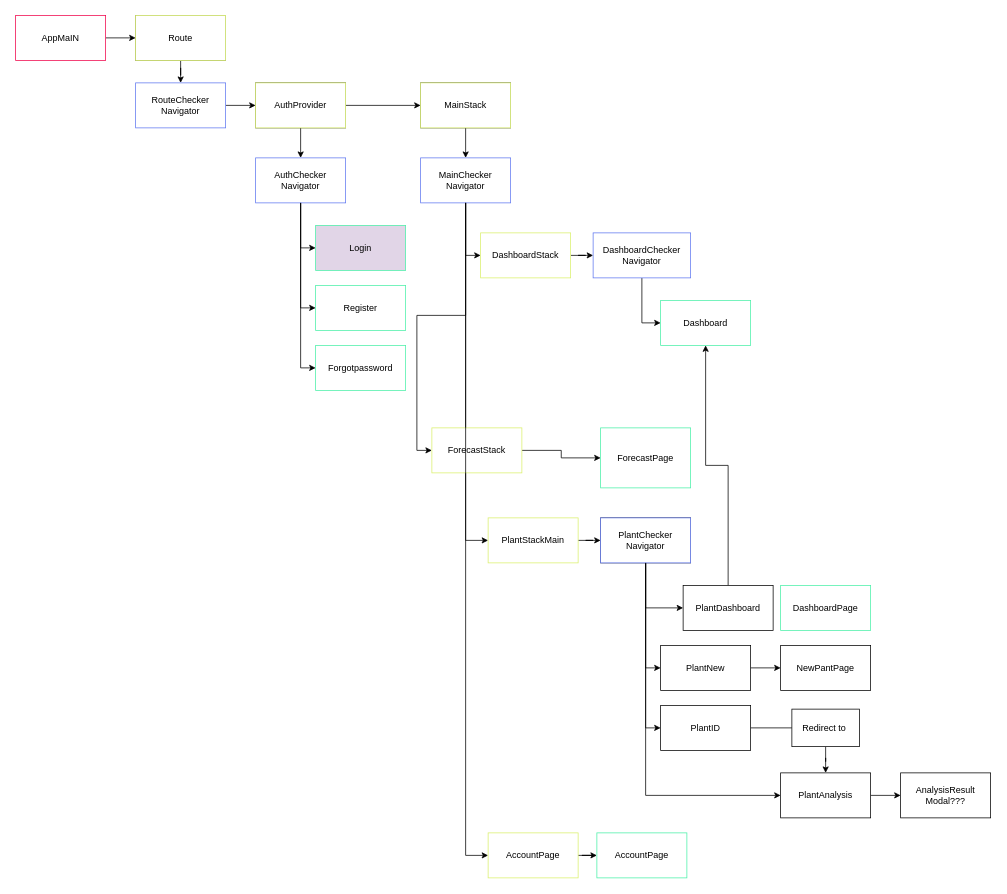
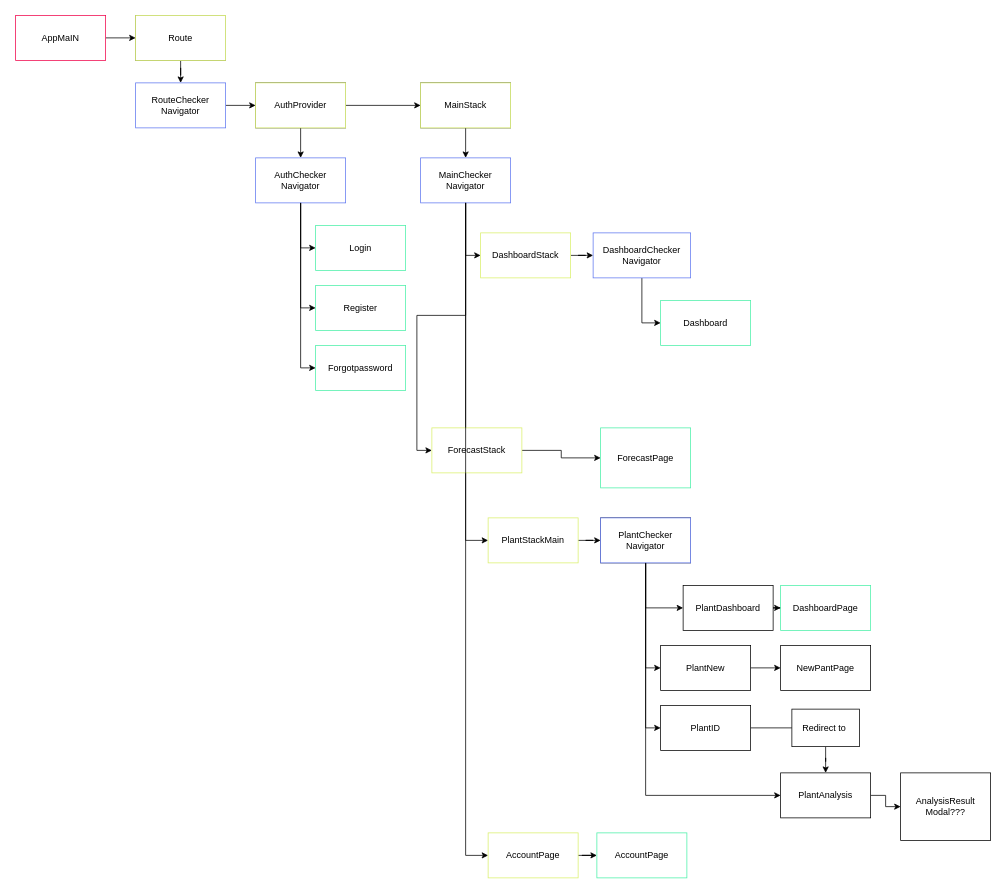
node "Login": fillcolor #e1d5e7 -> #ffffff
edge "PlantDashboard" -> "Dashboard": now "PlantDashboard" -> "DashboardPage"
node "AnalysisResult Modal???": size 90x45 -> 90x68
